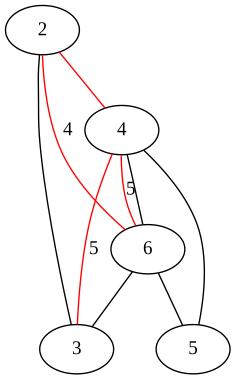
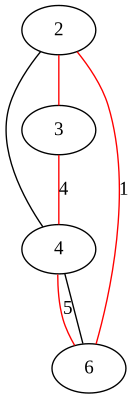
edge "2" -- "4": color red -> black
edge "2" -- "6": label "4" -> "1"
edge "2" -- "3": color black -> red
edge "4" -- "3": label "5" -> "4"
edge "6" -- "3": removed
node "5": removed
